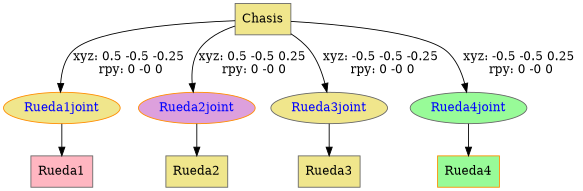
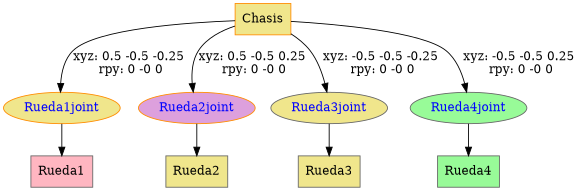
node "Chasis": color gray40 -> darkorange
node "Rueda4": color darkorange -> gray40
